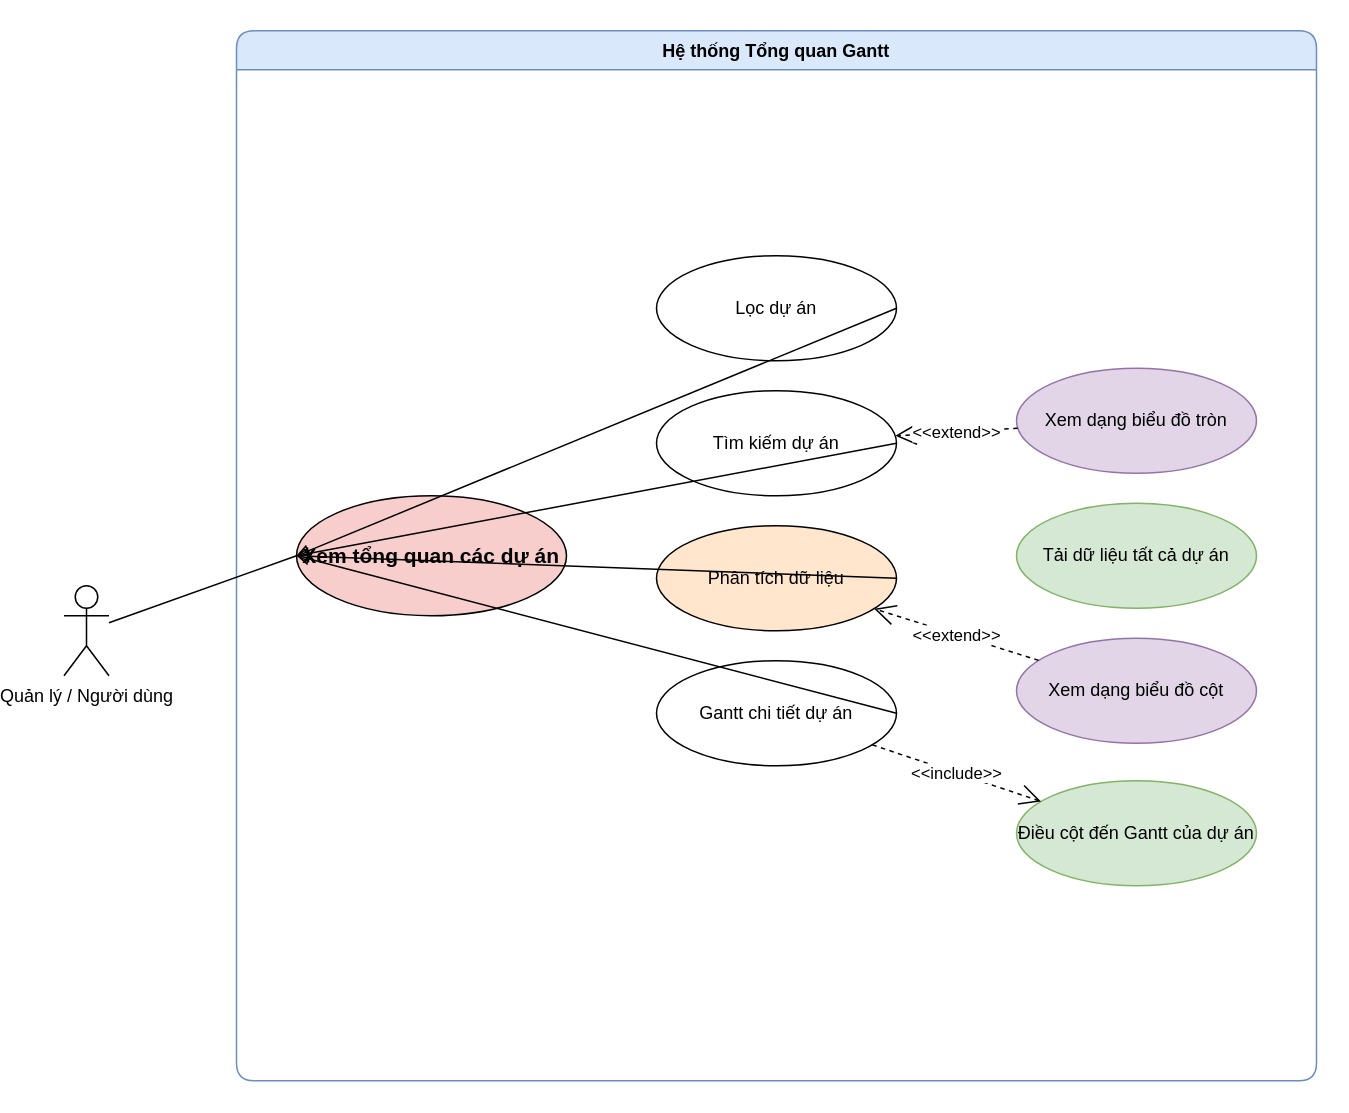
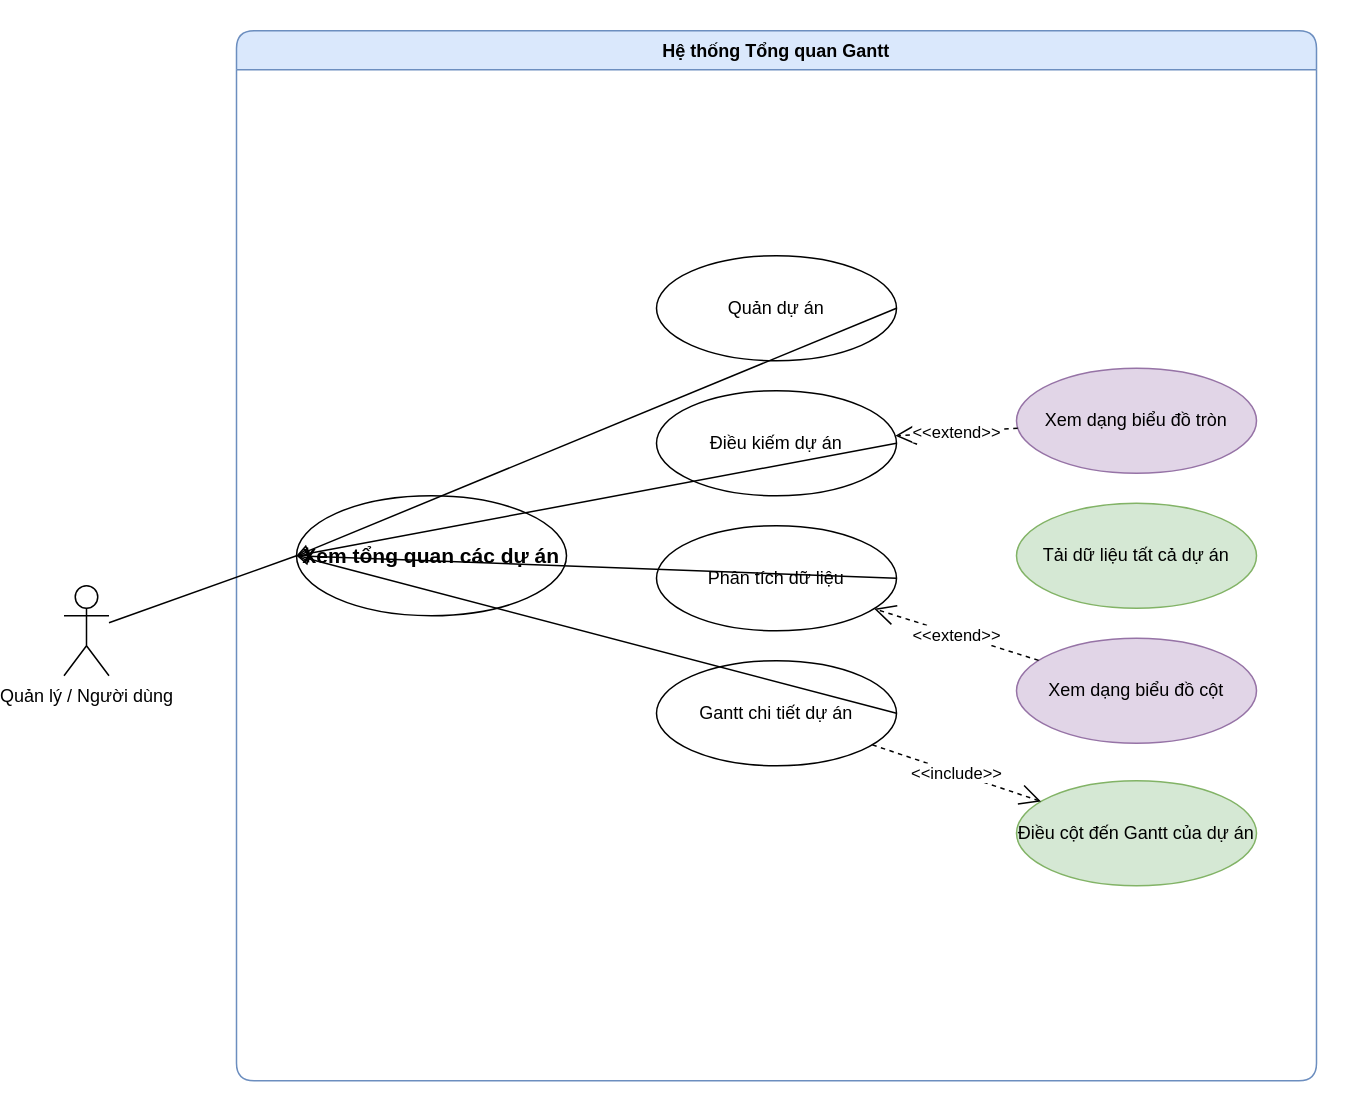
node "Lọc dự án": label "Lọc dự án" -> "Quản dự án"
node "Tìm kiếm dự án": label "Tìm kiếm dự án" -> "Điều kiếm dự án"
node "Xem tổng quan các dự án": fillcolor #f8cecc -> #ffffff
node "Phân tích dữ liệu": fillcolor #ffe6cc -> #ffffff
